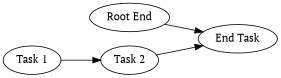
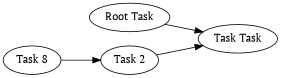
node "Root End": label "Root End" -> "Root Task"
node "End Task": label "End Task" -> "Task Task"
node "Task 1": label "Task 1" -> "Task 8"
